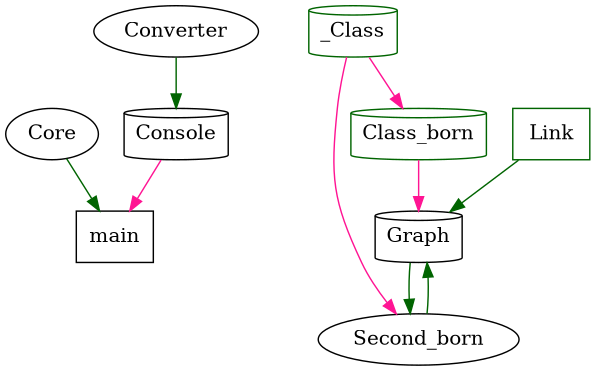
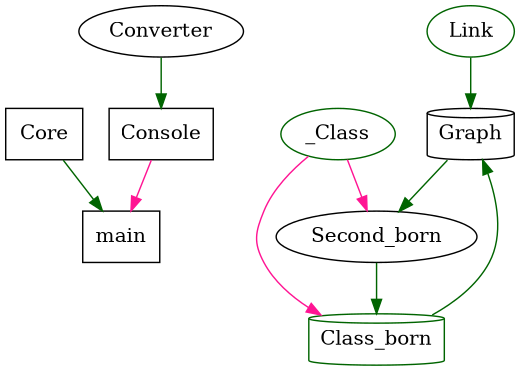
node "_Class": shape cylinder -> ellipse
node "Core": shape ellipse -> box
node "Console": shape cylinder -> box
node "Link": shape box -> ellipse
edge "Class_born" -> "Graph": color deeppink -> darkgreen
edge "Second_born" -> "Graph": now "Second_born" -> "Class_born"
